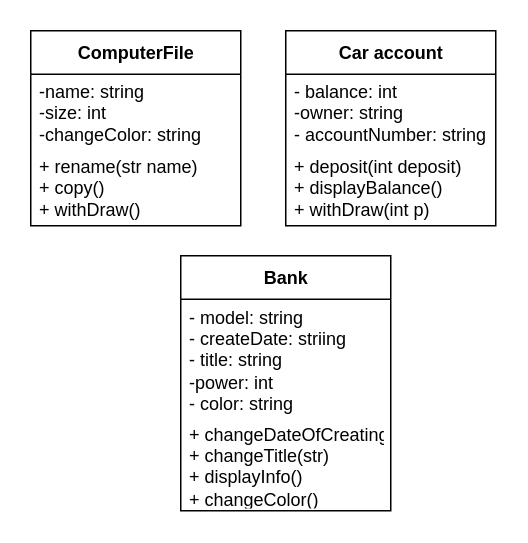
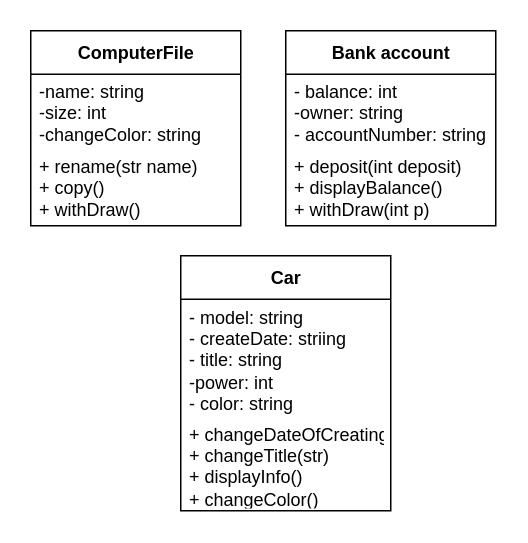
node "Car account": label "Car account" -> "Bank account"
node "Bank": label "Bank" -> "Car"
